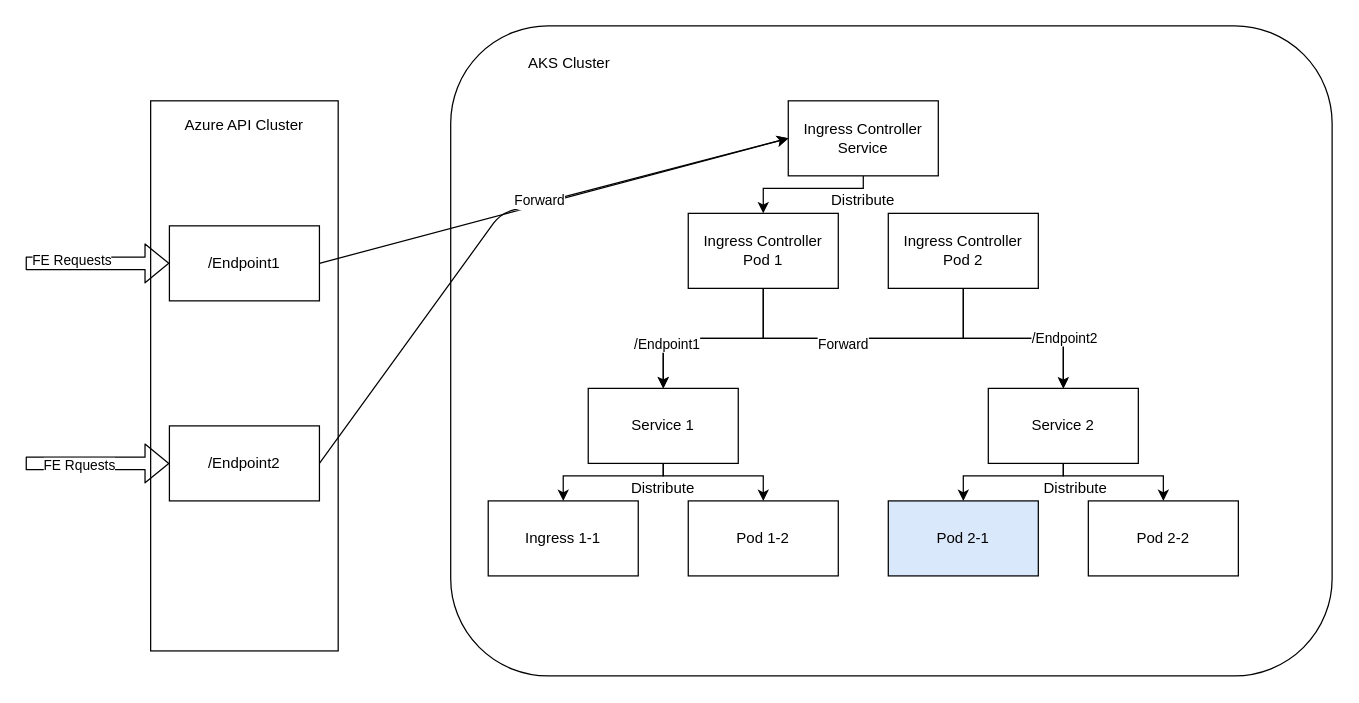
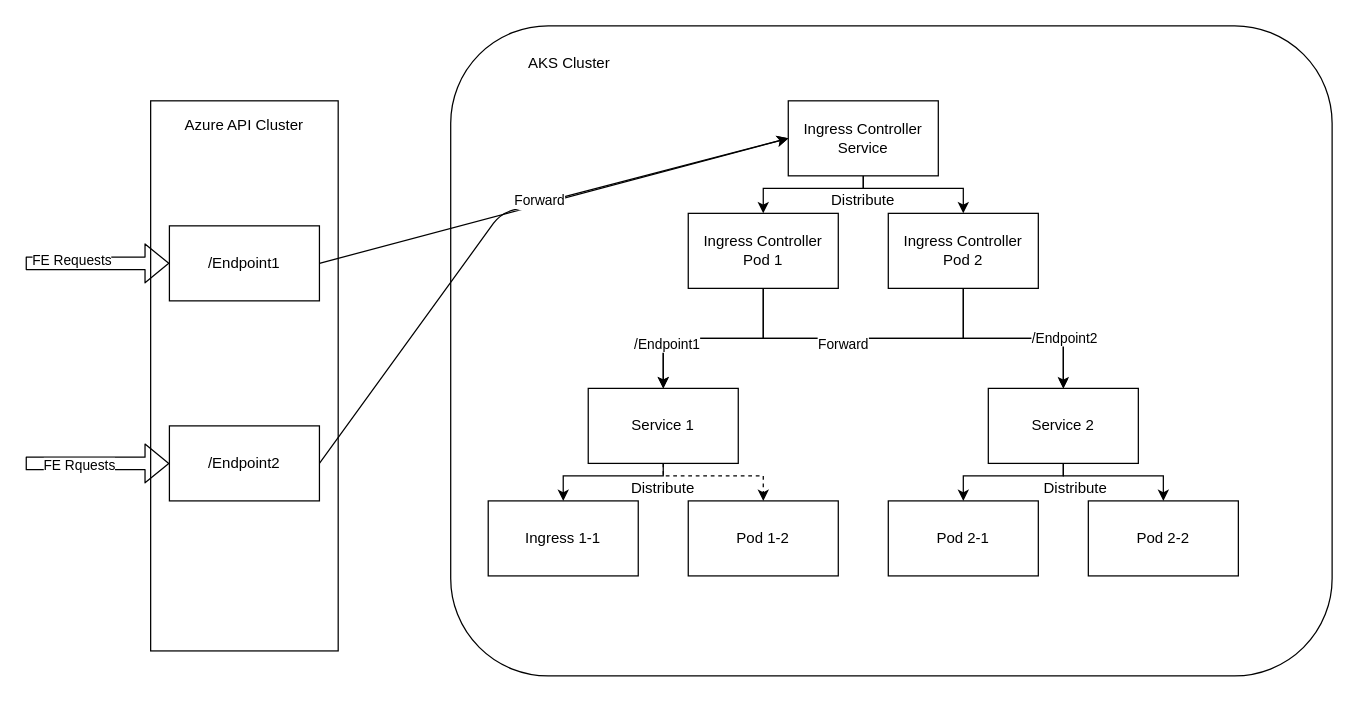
edge "Ingress Controller Service" -> "Ingress Controller Pod 2": added
edge "Service 1" -> "Pod 1-2": style solid -> dashed
node "Pod 2-1": fillcolor #dae8fc -> #ffffff
